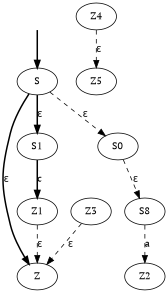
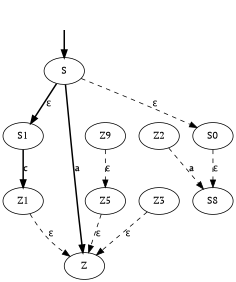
node "Z4": label "Z4" -> "Z9"
edge "S" -> "Z": label "ε" -> "a"
edge "Z5" -> "Z": added, label "ε"
edge "S8" -> "Z2": reversed
